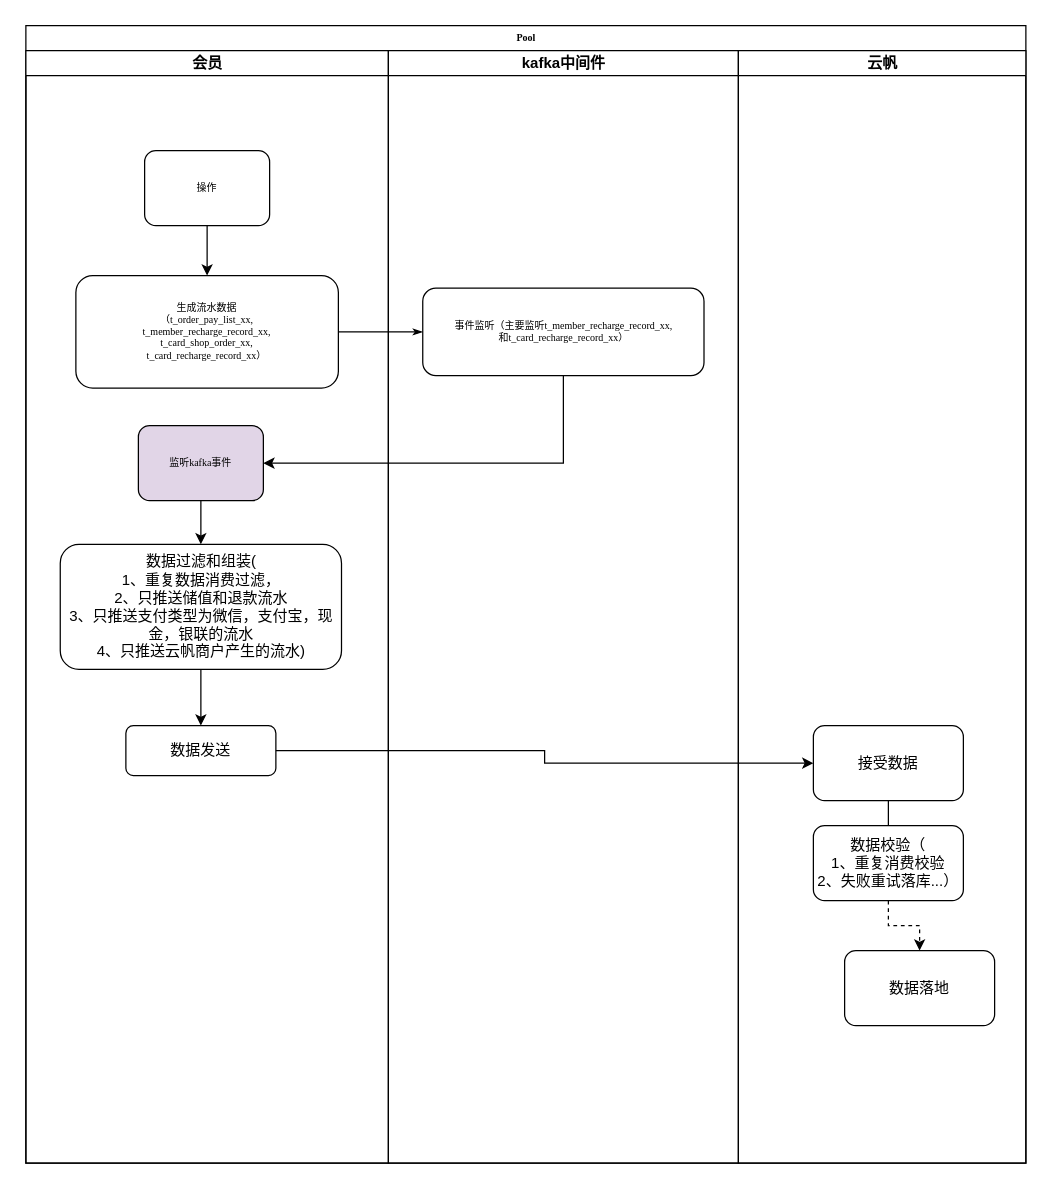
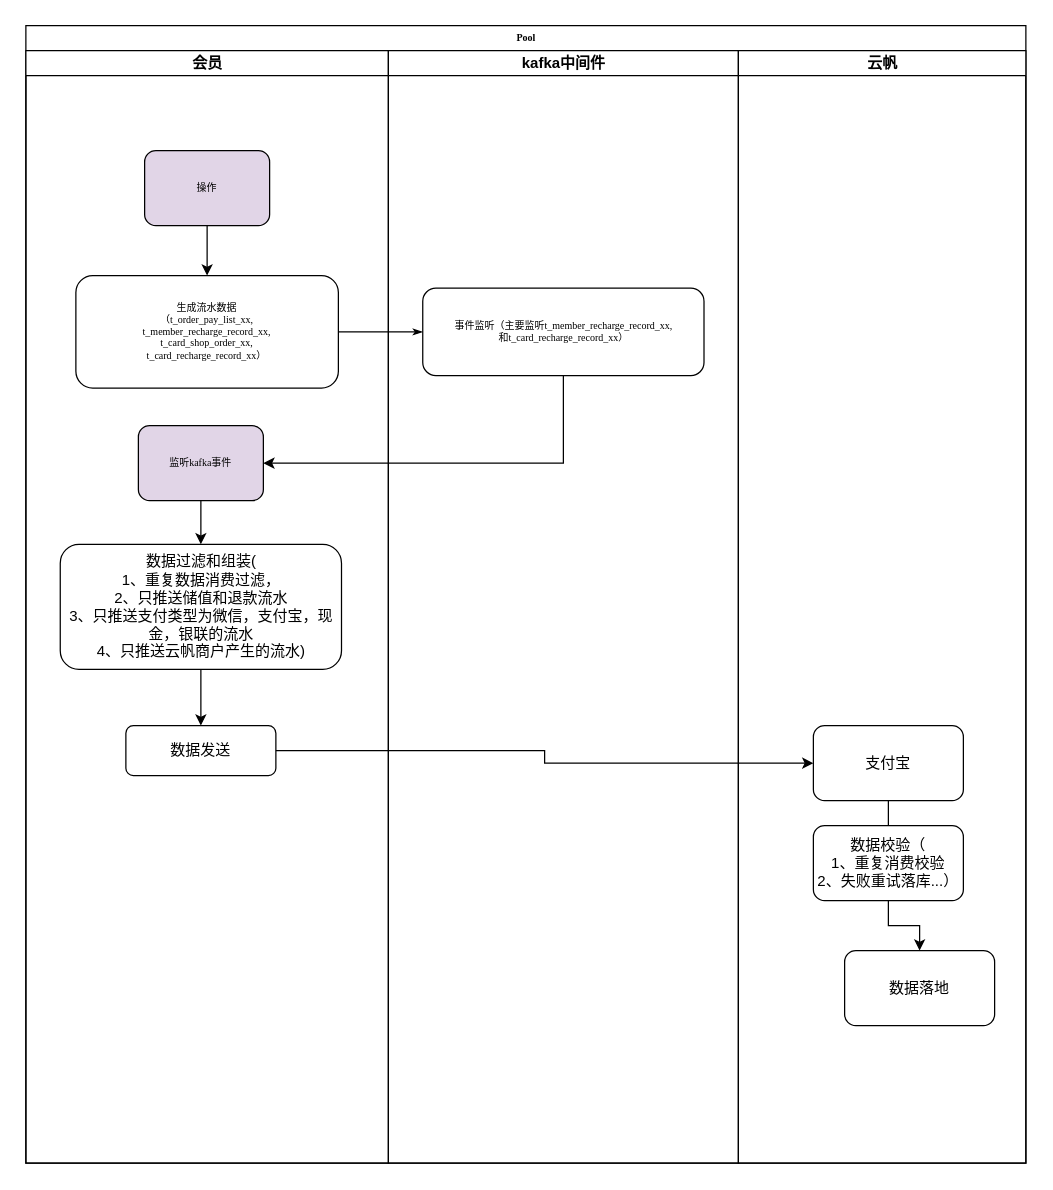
node "操作": fillcolor #ffffff -> #e1d5e7
node "接受数据": label "接受数据" -> "支付宝"
edge "数据校验（ 1、重复消费校验 2、失败重试落库...）" -> "数据落地": style dashed -> solid
